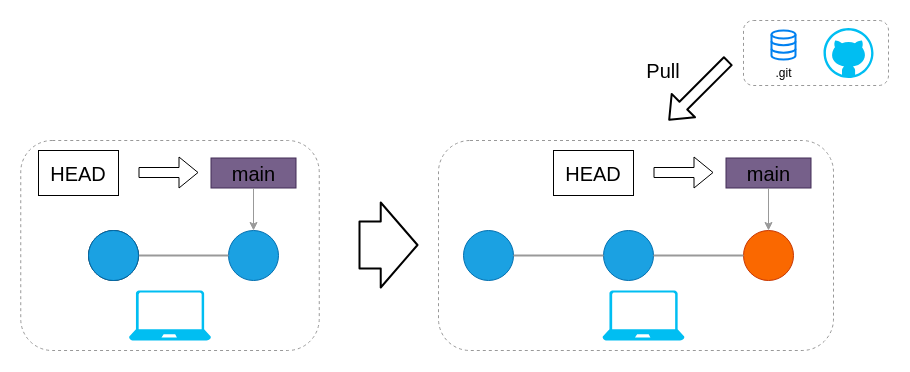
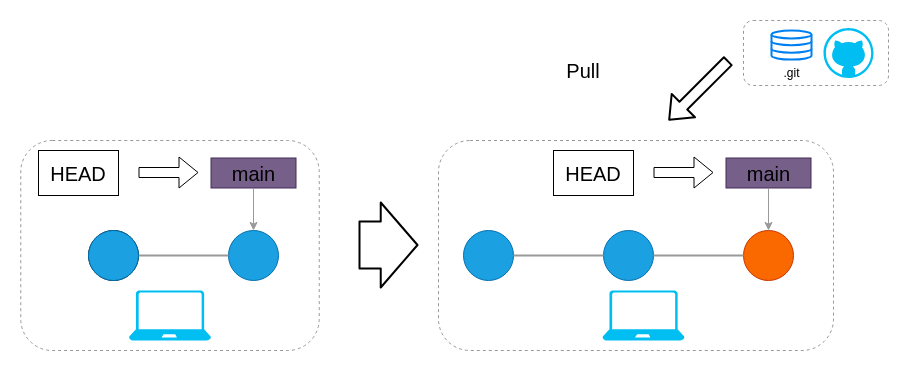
node ".git": size 24x29 -> 40x29
node "Pull": moved (664, 71) -> (584, 71)
